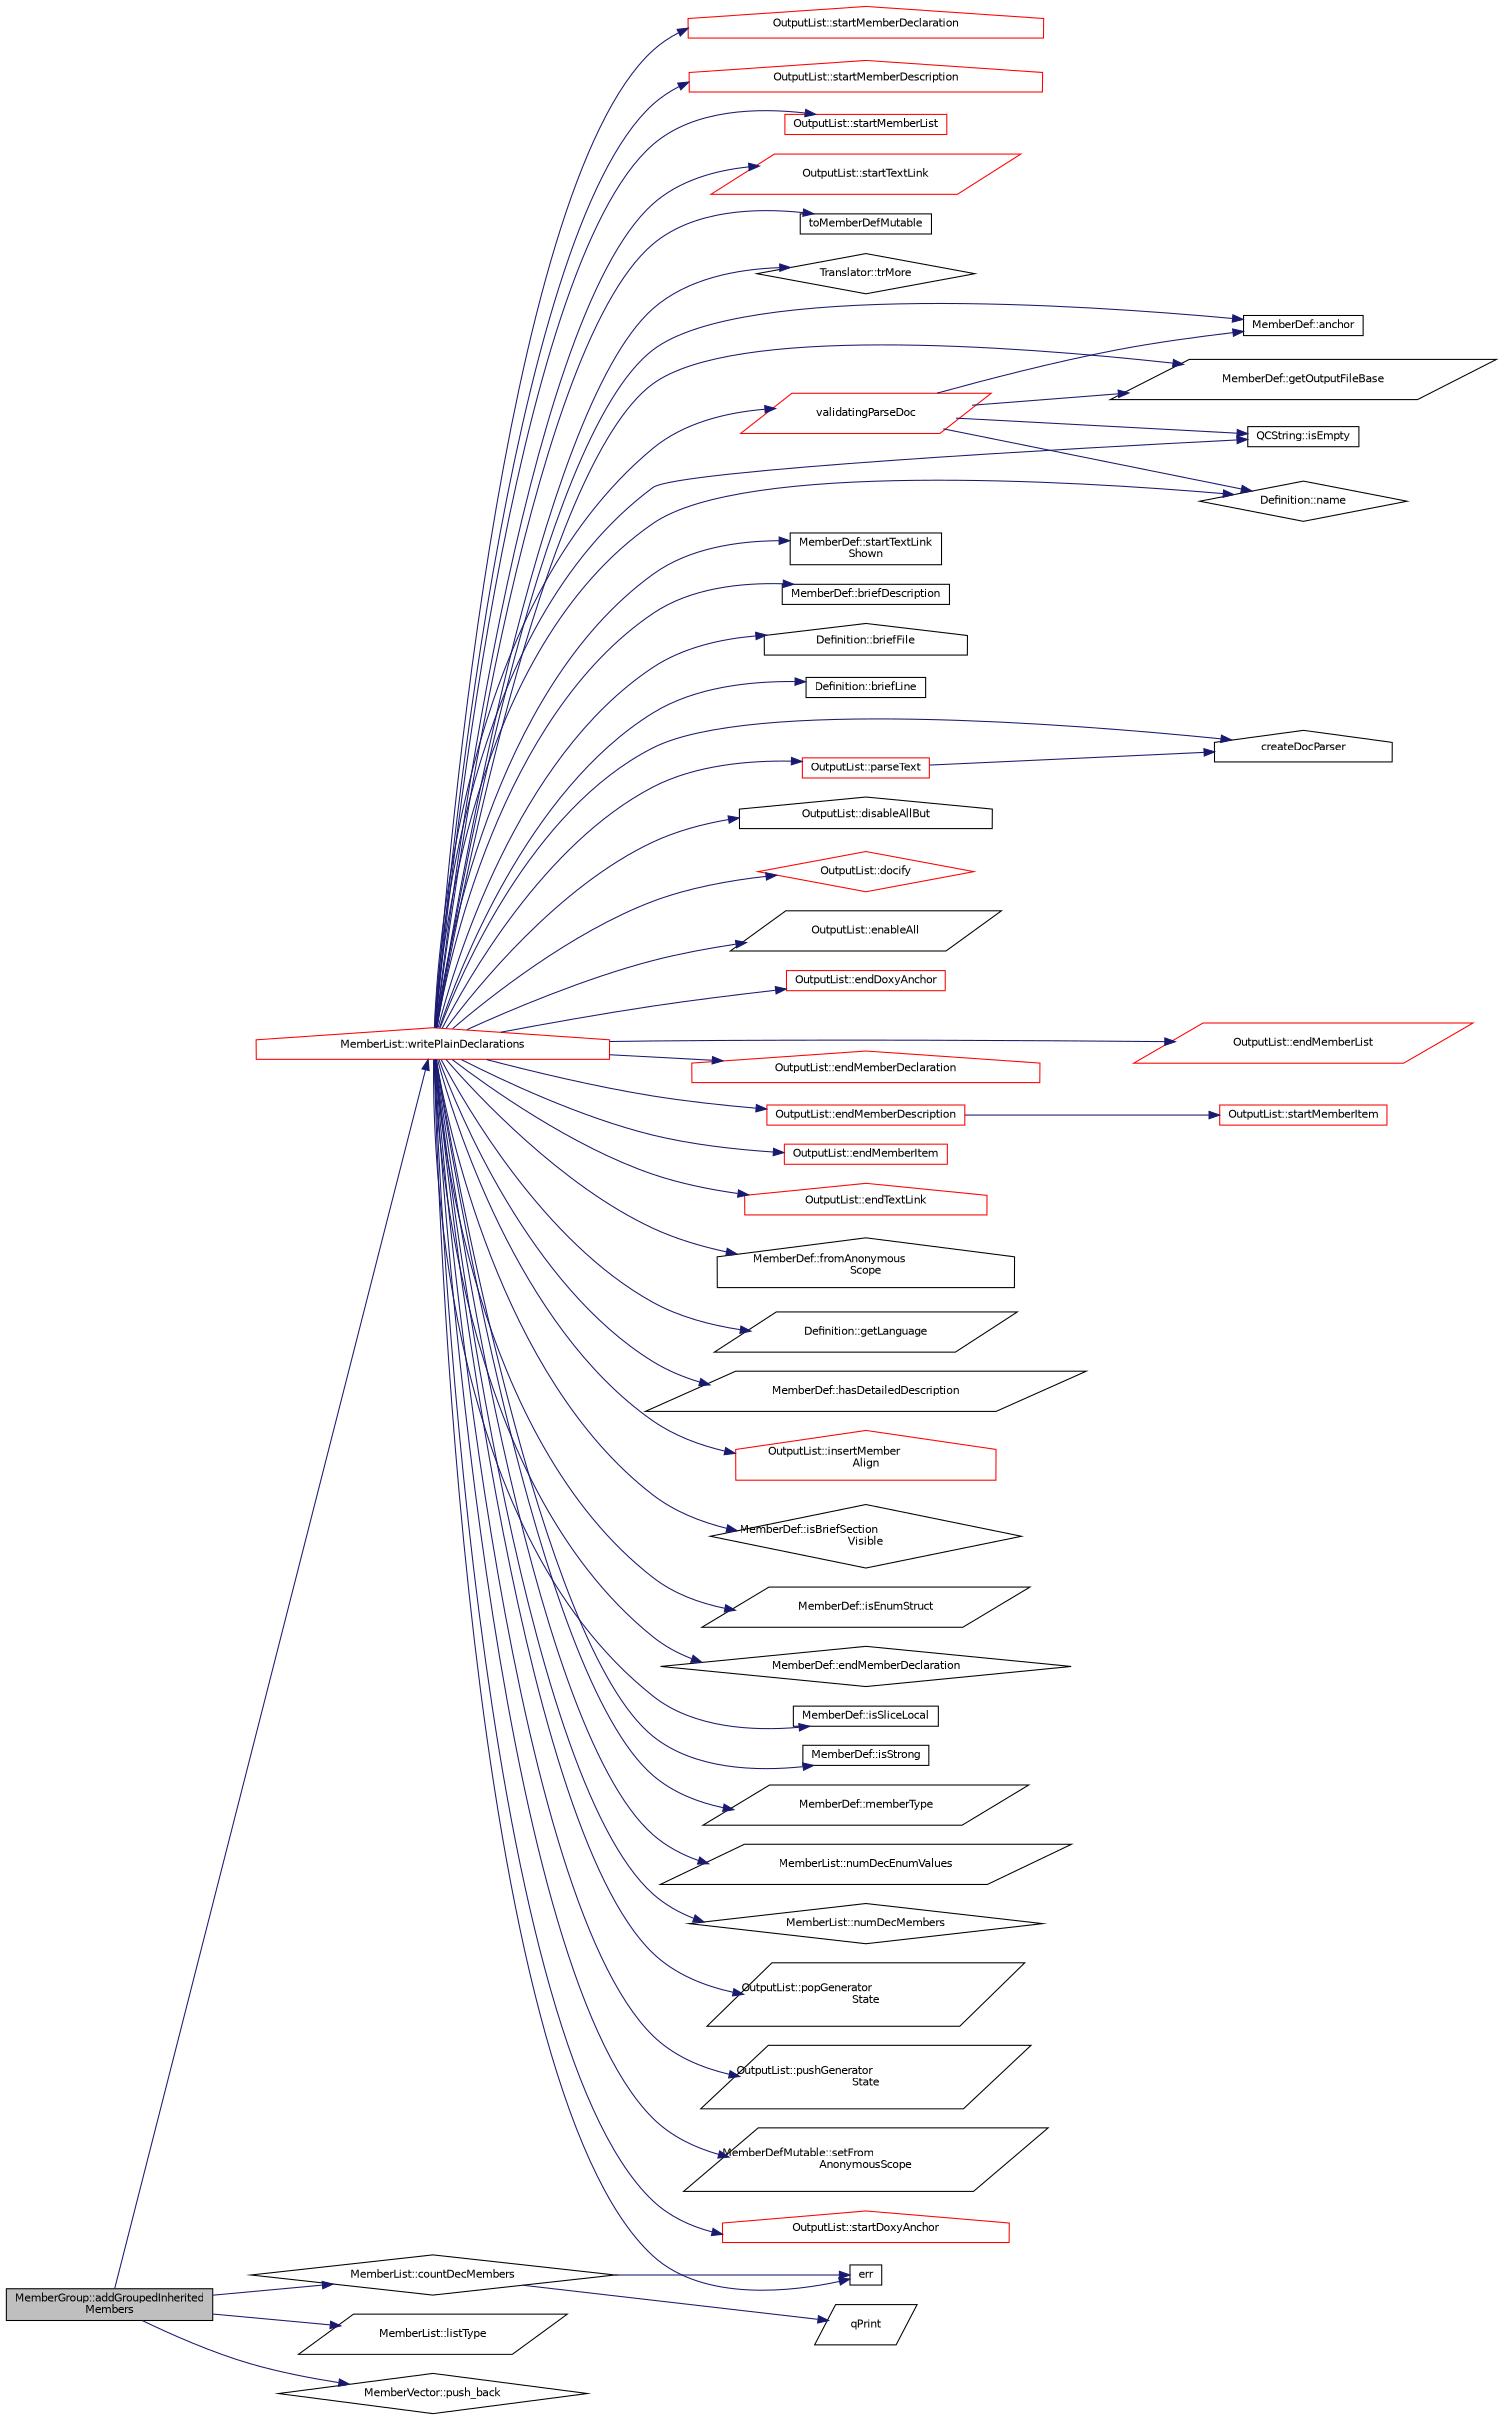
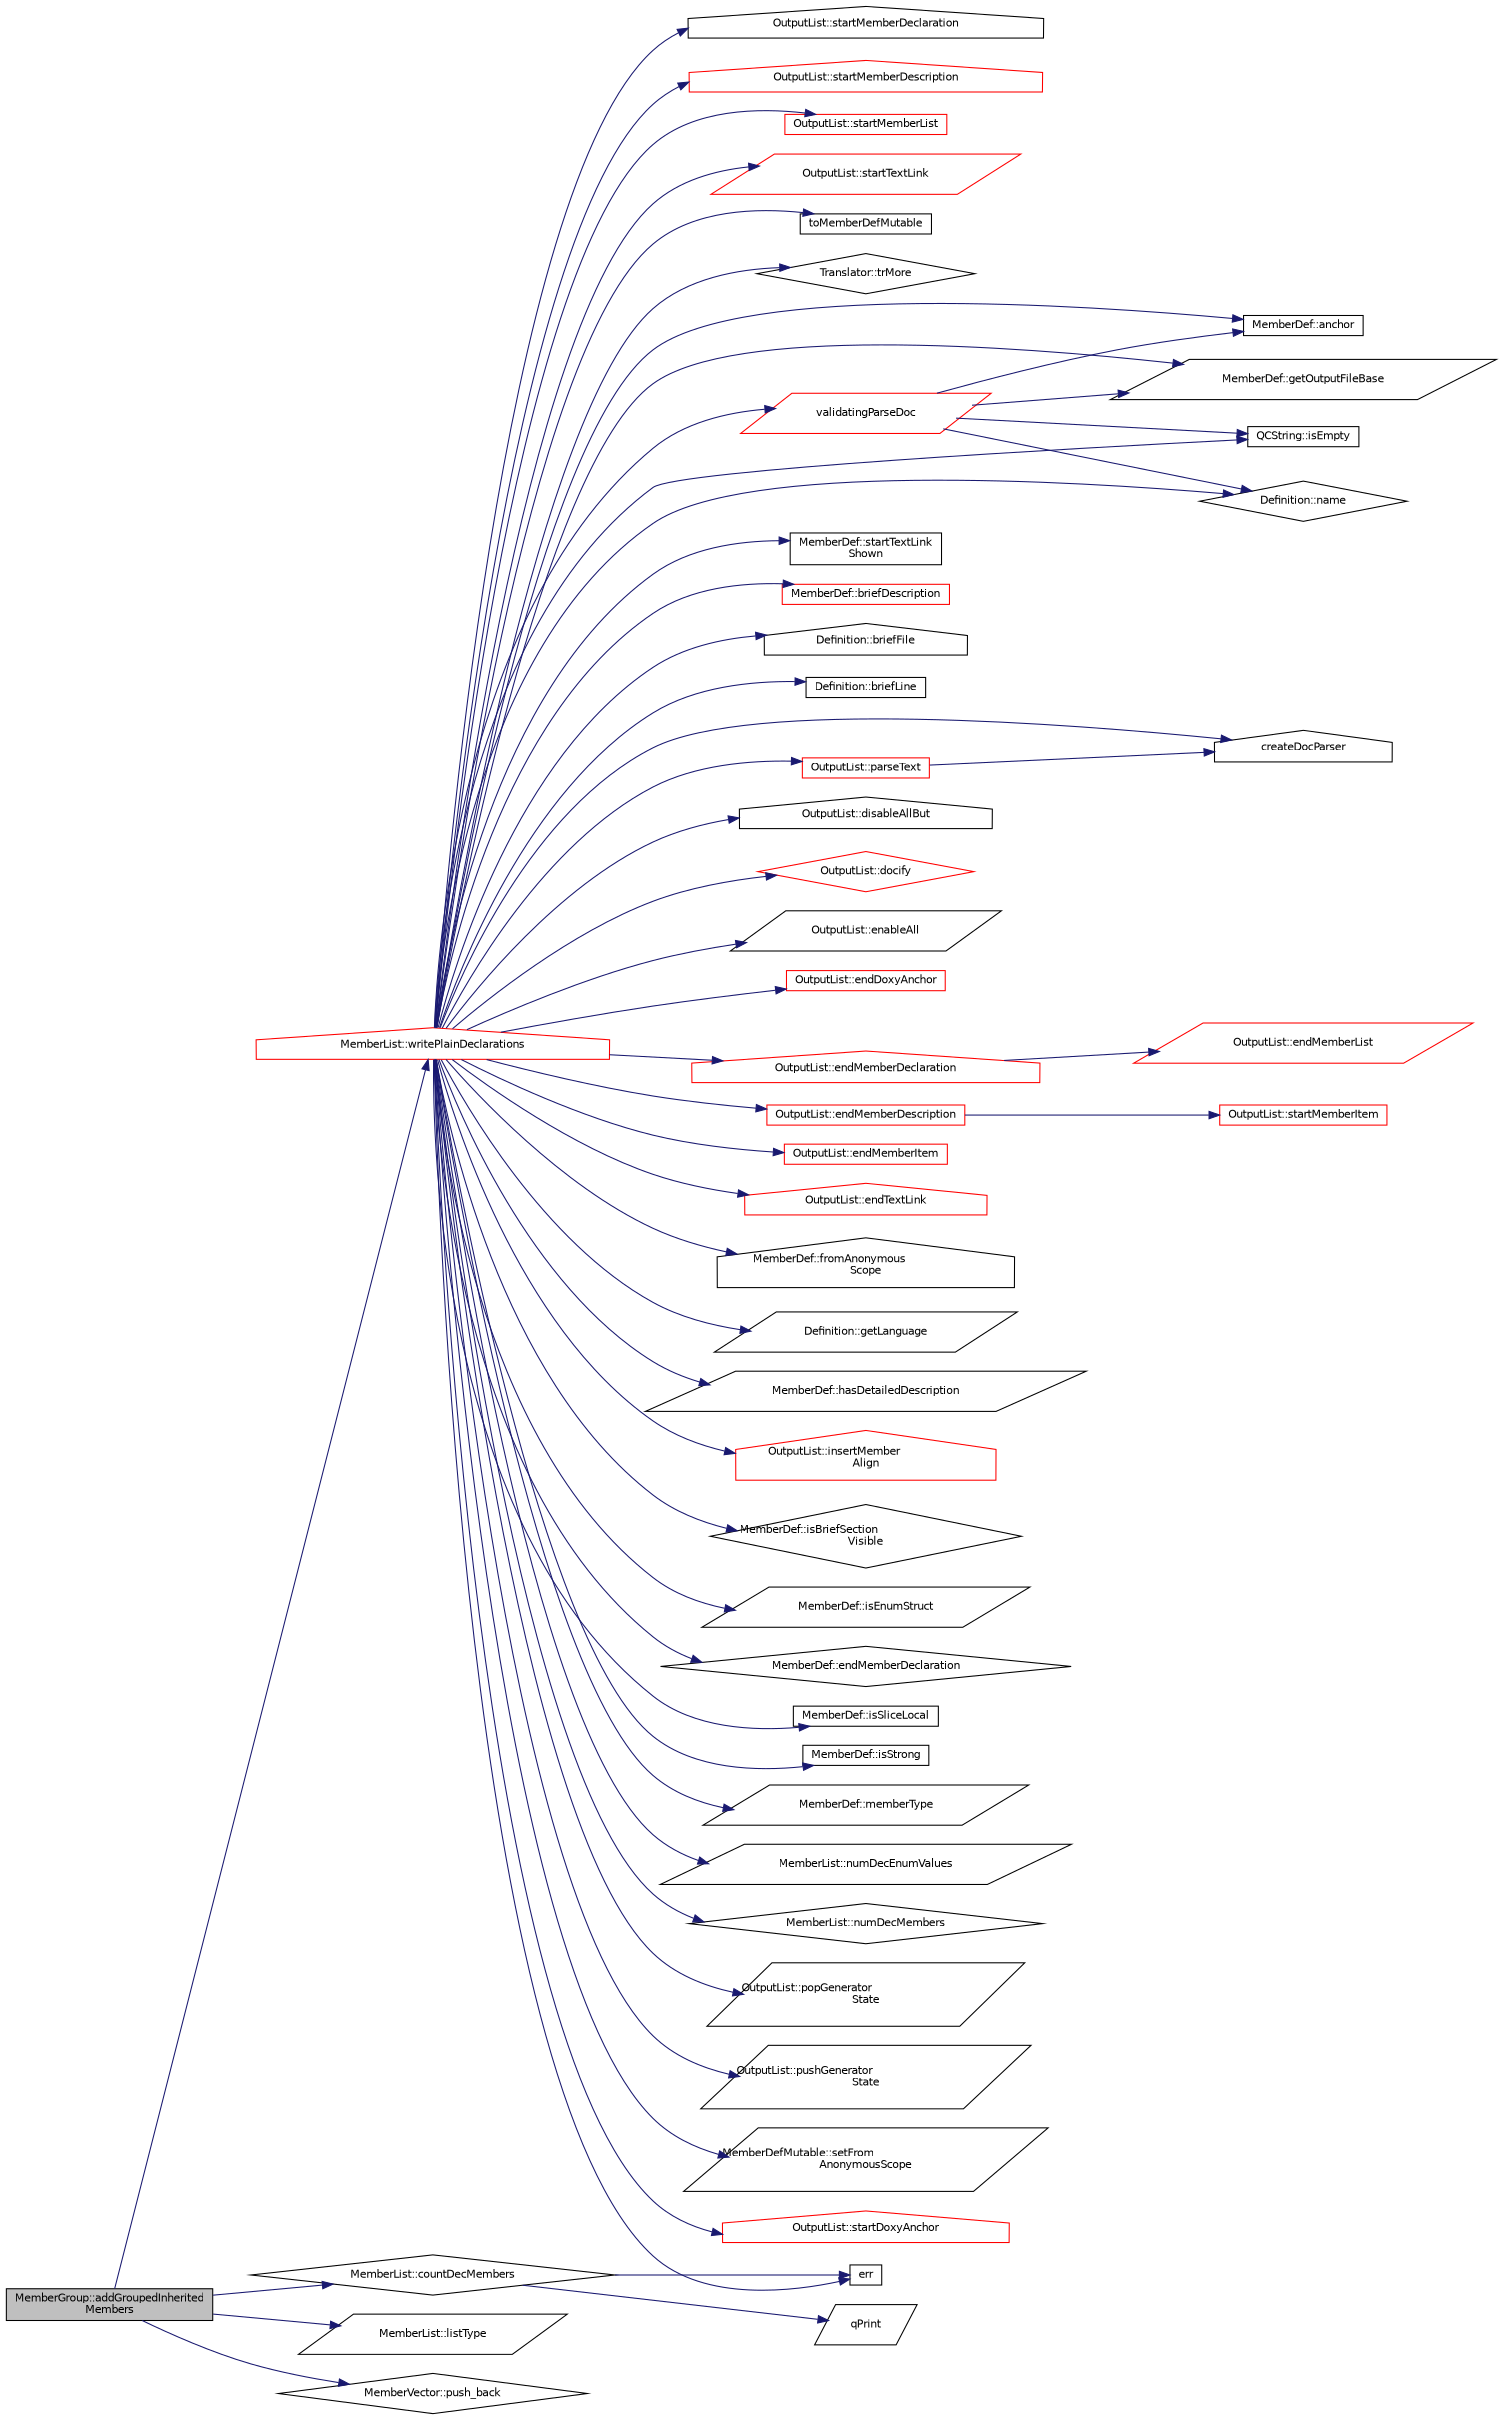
node "OutputList::startMemberDeclaration": color red -> black
node "MemberDef::briefDescription": color black -> red
edge "MemberList::writePlainDeclarations" -> "OutputList::endMemberList": now "OutputList::endMemberDeclaration" -> "OutputList::endMemberList"
